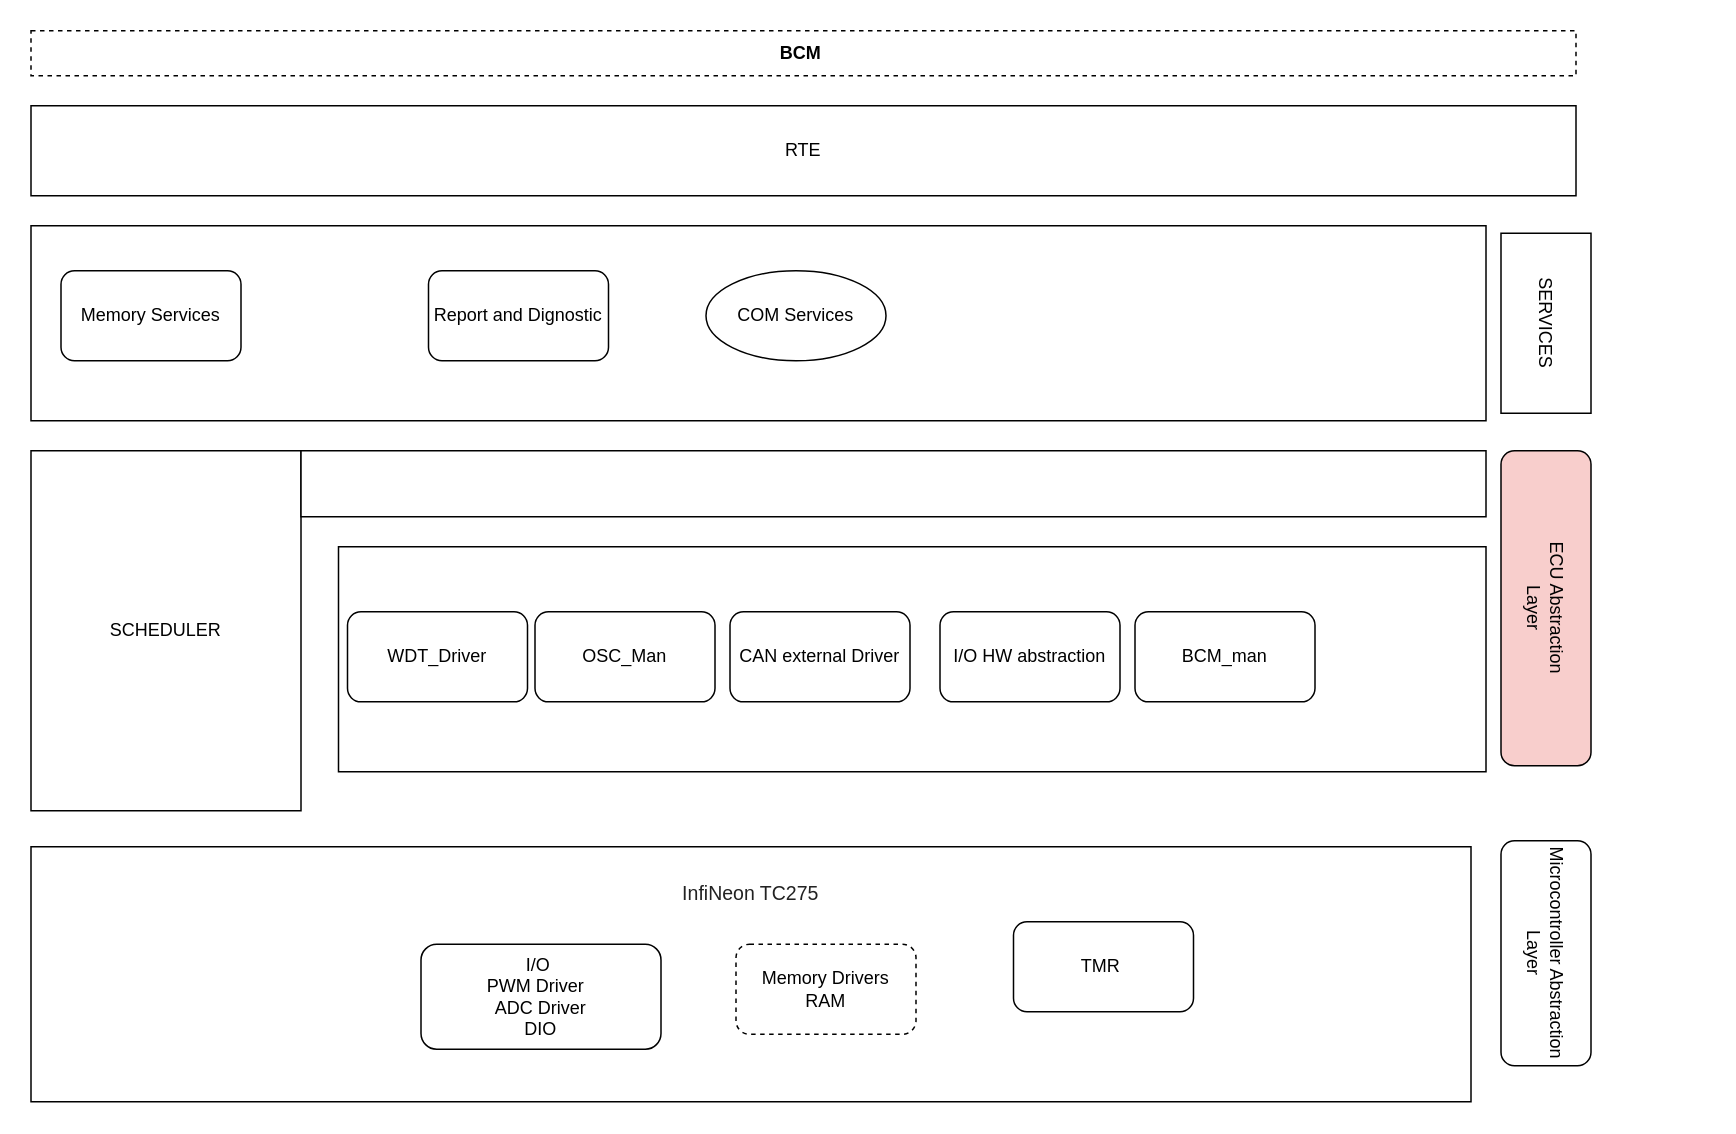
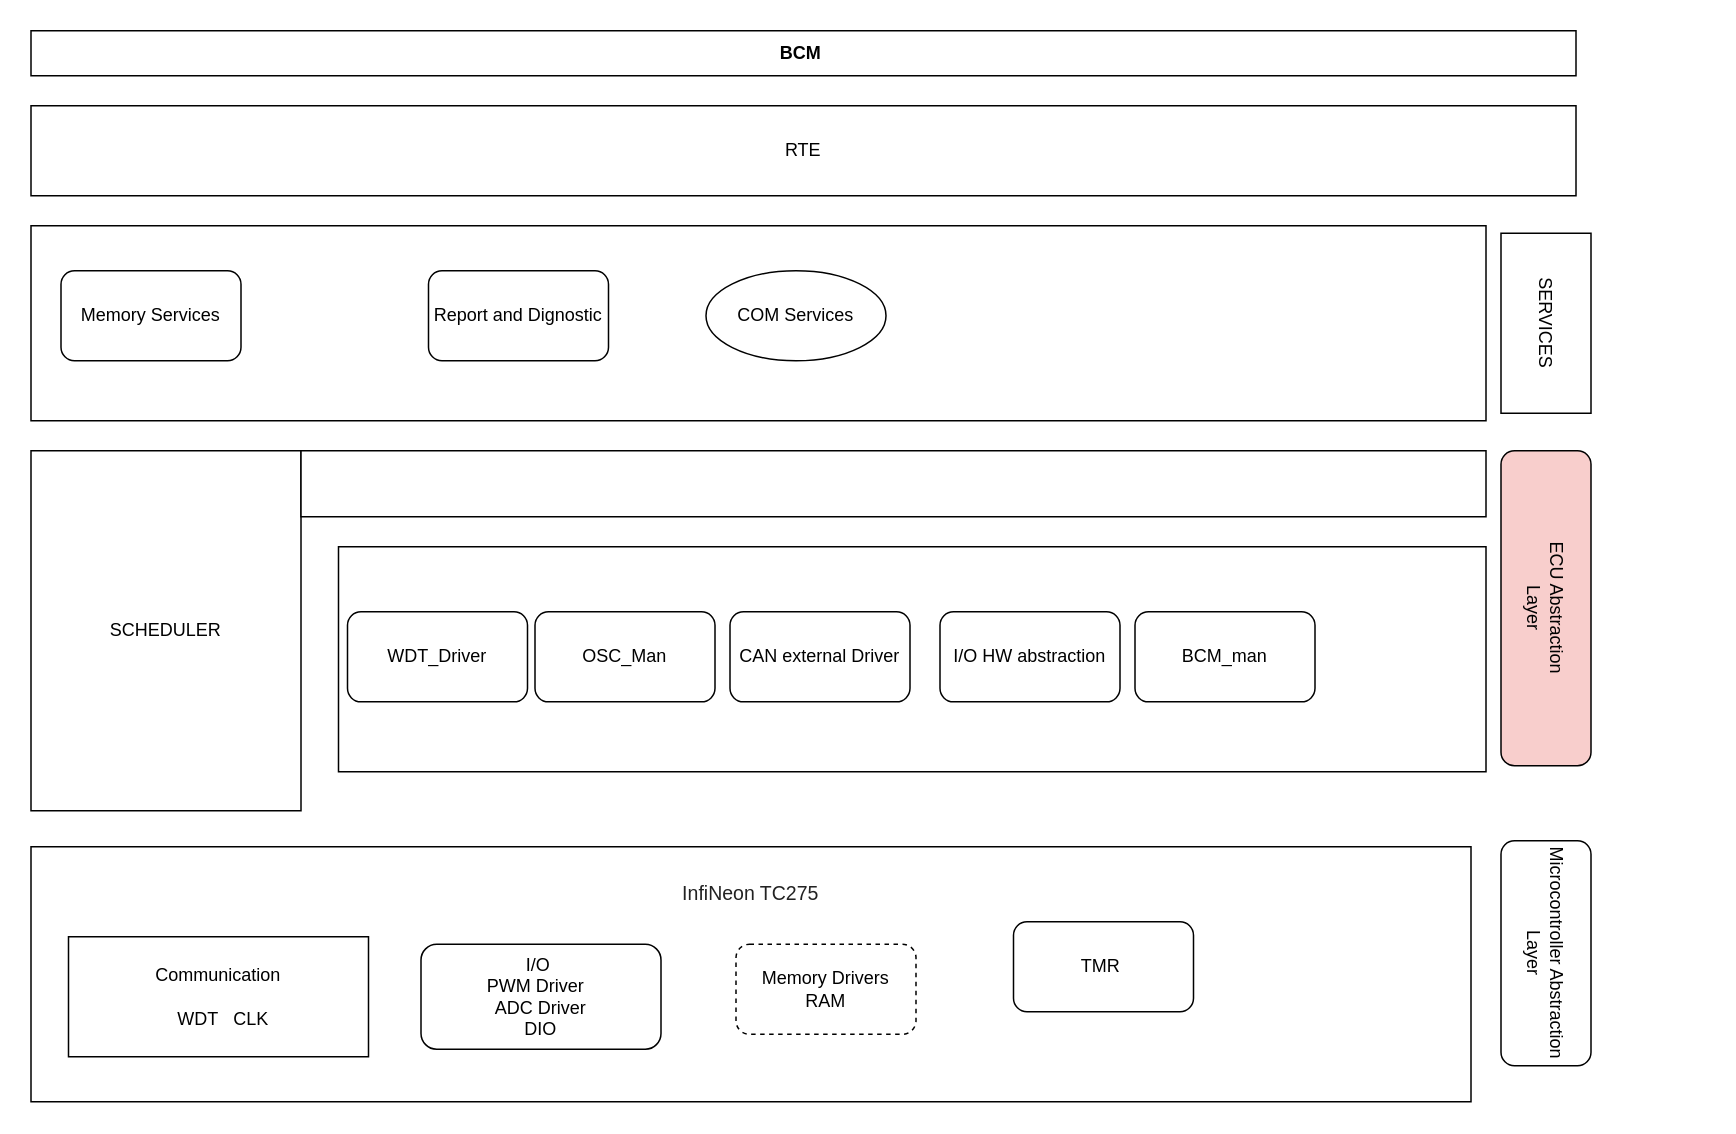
node "BCM": style dashed -> solid
node "Communication WDT CLK": added
